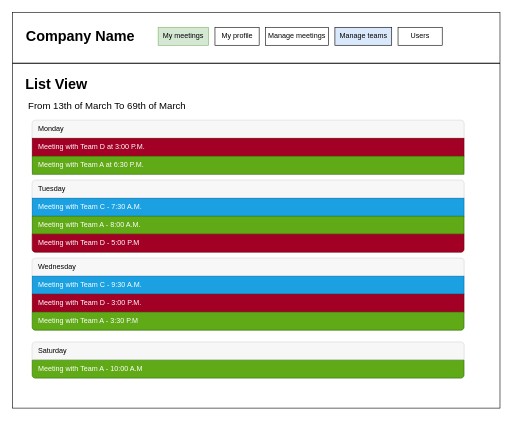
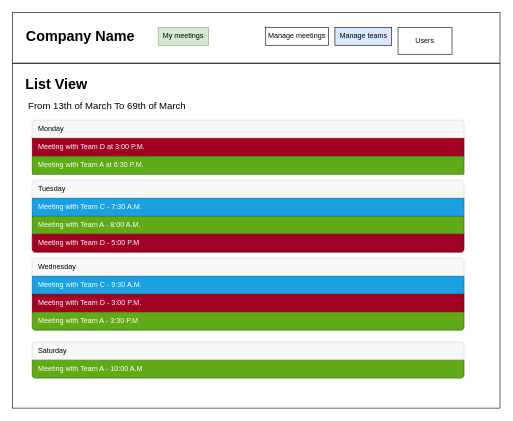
node "My profile": removed
node "Users": size 44x18 -> 54x27
